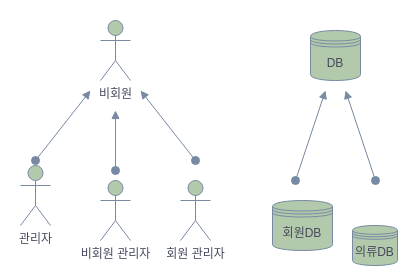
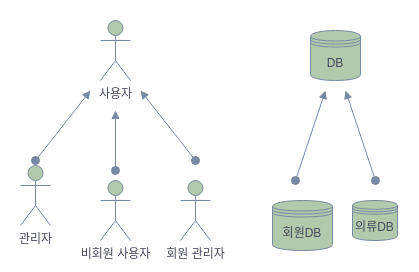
node "비회원": label "비회원" -> "사용자"
node "의류DB": moved (375, 246) -> (375, 221)
node "비회원 관리자": label "비회원 관리자" -> "비회원 사용자"
